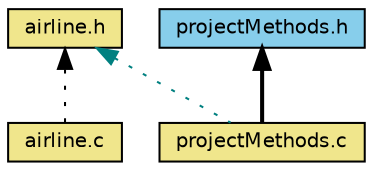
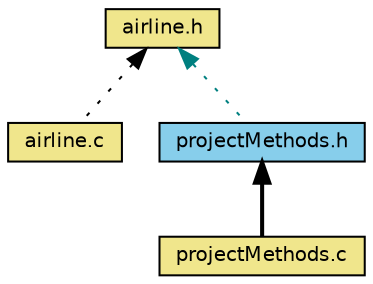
edge "projectMethods.c" -> "airline.h": now "projectMethods.h" -> "airline.h"
